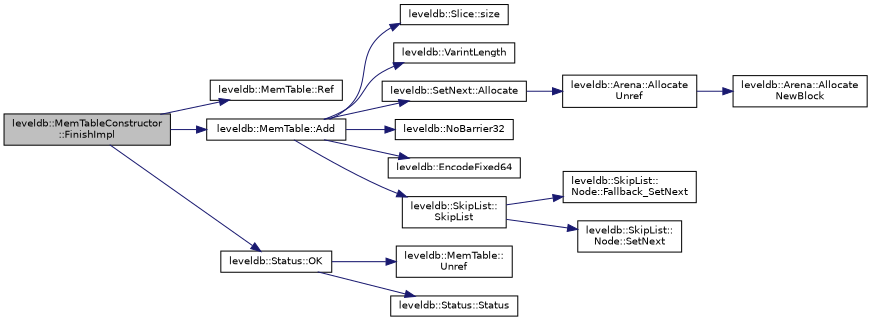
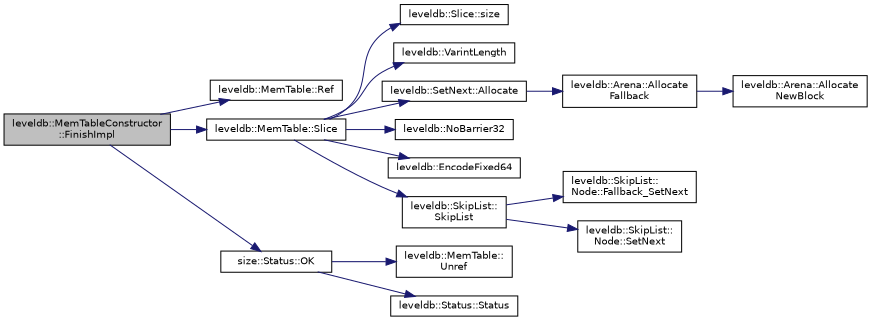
node "leveldb::Arena::Allocate Unref": label "leveldb::Arena::Allocate Unref" -> "leveldb::Arena::Allocate Fallback"
node "leveldb::MemTable::Add": label "leveldb::MemTable::Add" -> "leveldb::MemTable::Slice"
node "leveldb::Status::OK": label "leveldb::Status::OK" -> "size::Status::OK"
